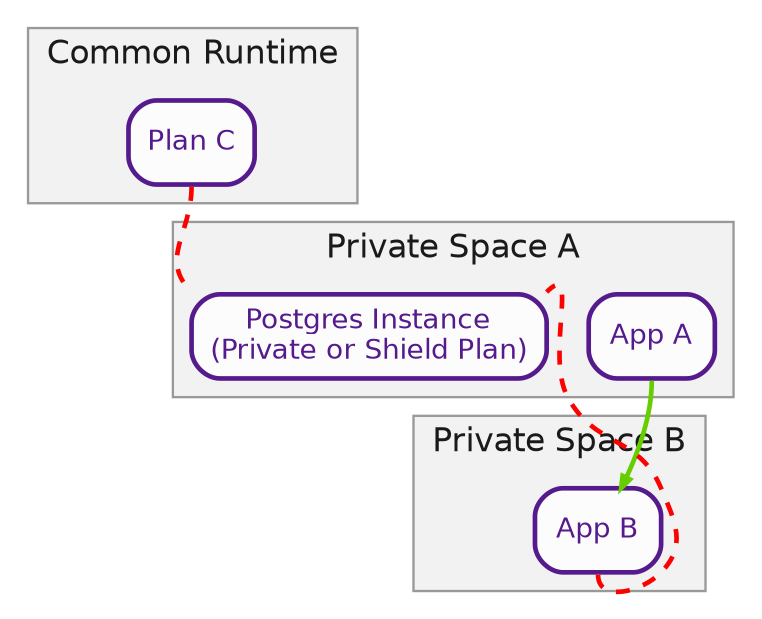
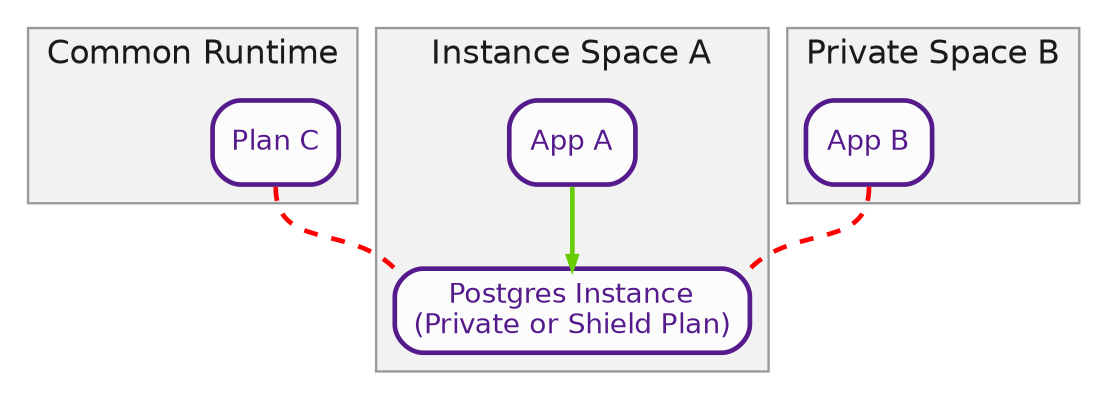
cluster "Private Space A": label "Private Space A" -> "Instance Space A"
edge "App A" -> "App B": now "App A" -> "Postgres Instance (Private or Shield Plan)"
